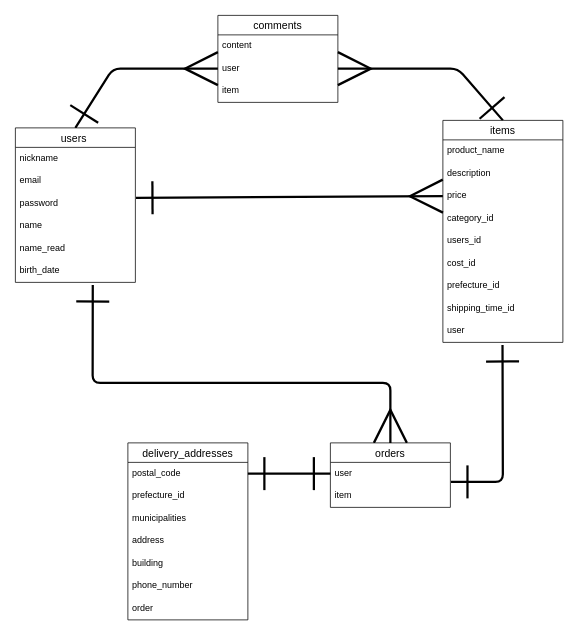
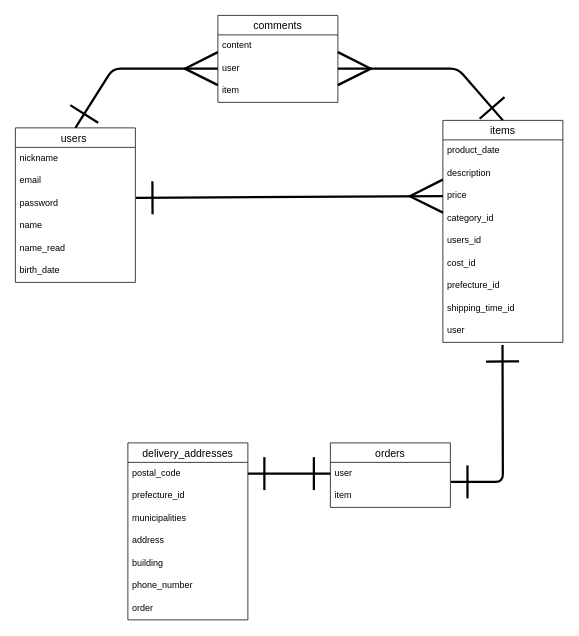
node "product_name": label "product_name" -> "product_date"
edge "birth_date" -- "orders": removed
